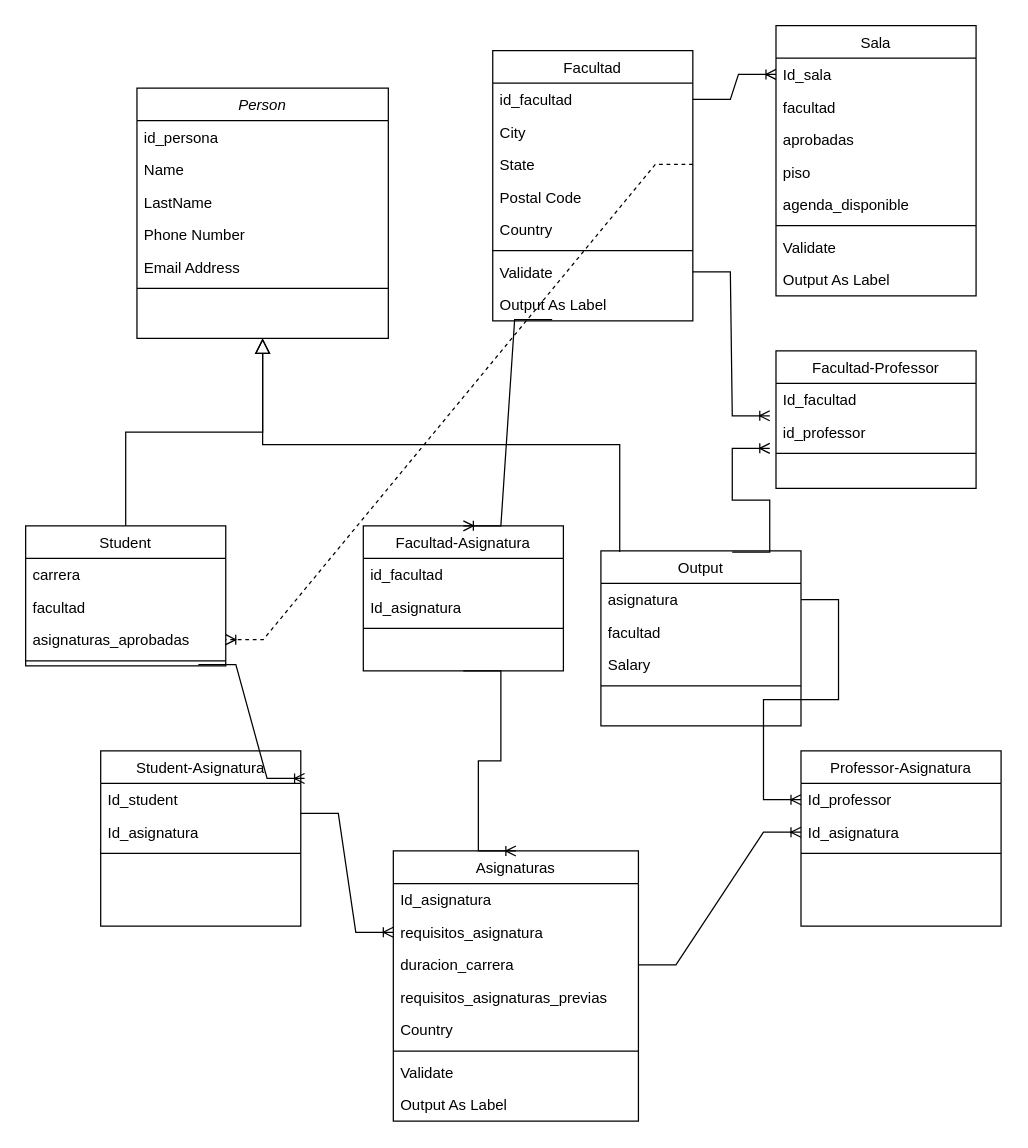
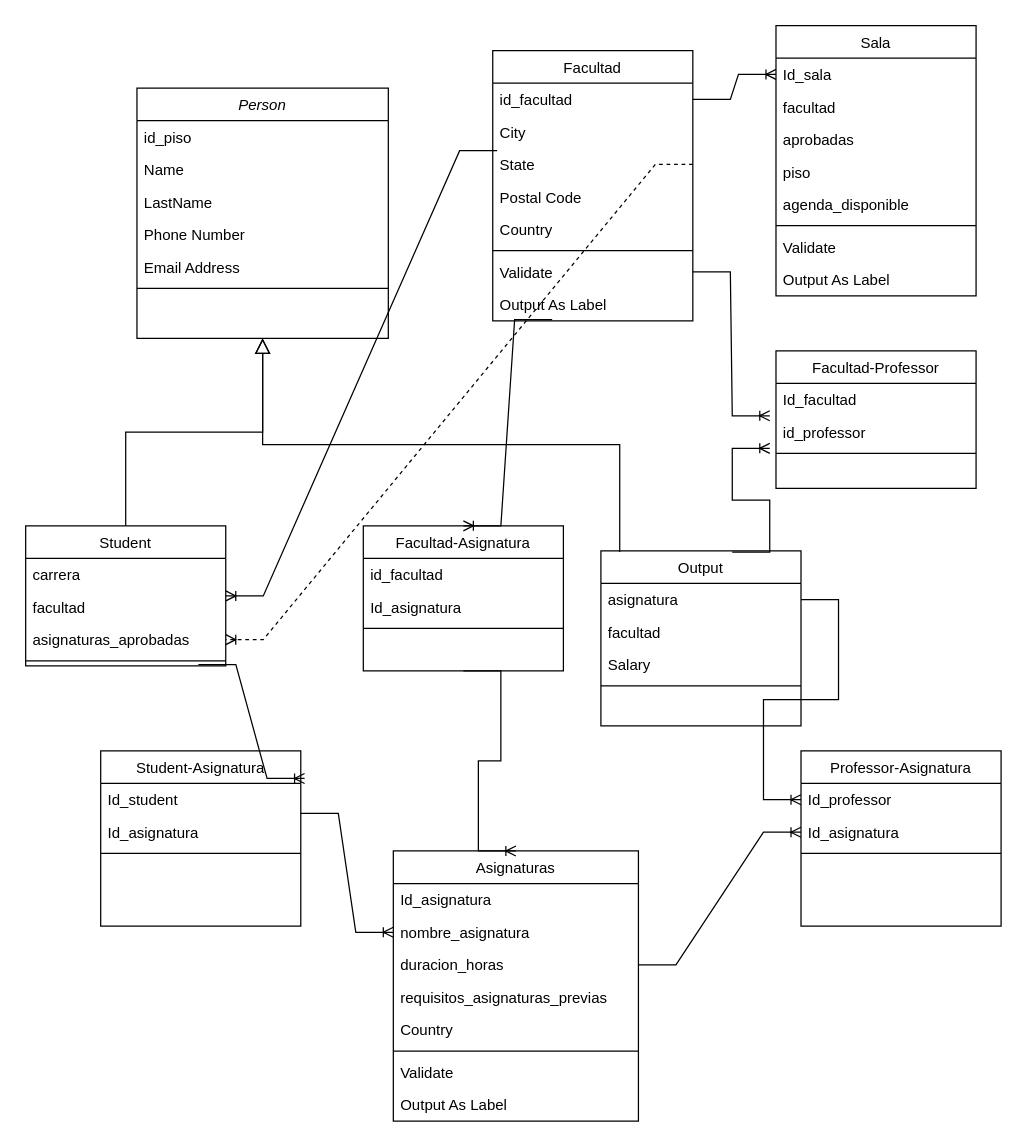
node "id_persona": label "id_persona" -> "id_piso"
edge "State" -> "Student": added
node "requisitos_asignatura": label "requisitos_asignatura" -> "nombre_asignatura"
node "duracion_carrera": label "duracion_carrera" -> "duracion_horas"
